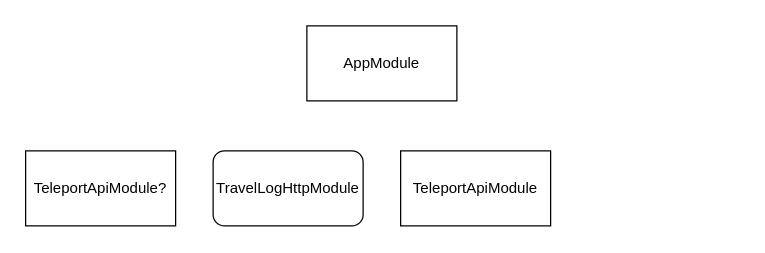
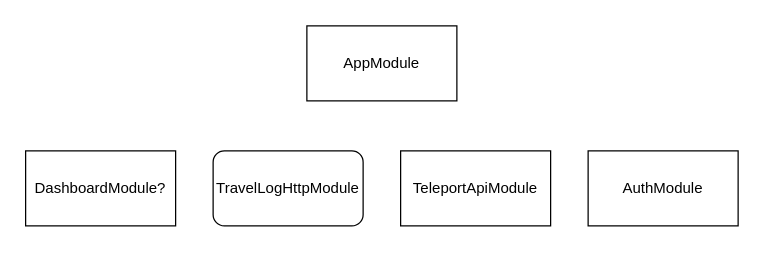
node "TeleportApiModule?": label "TeleportApiModule?" -> "DashboardModule?"
node "AuthModule": added
